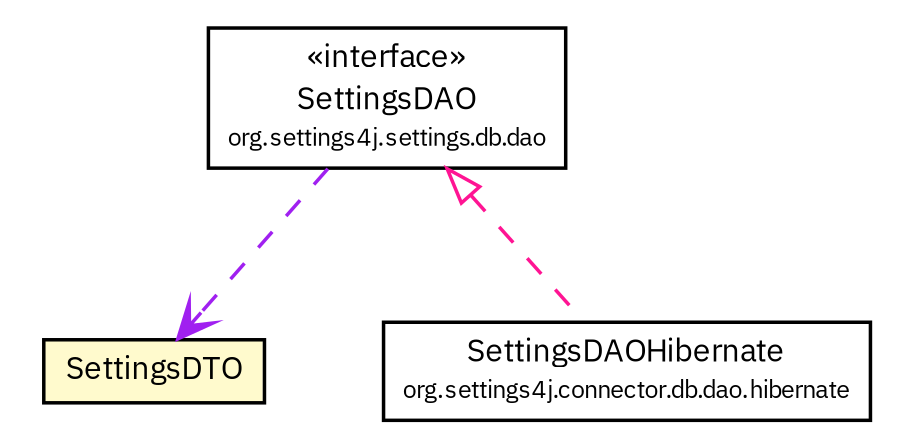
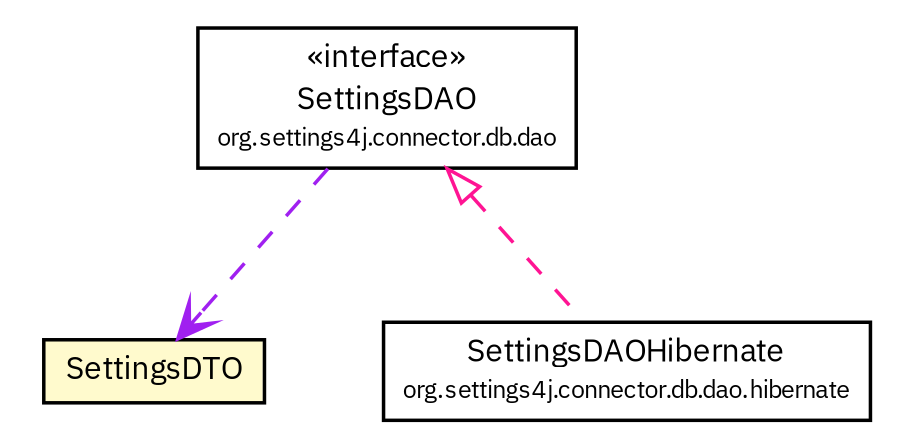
node "SettingsDAO": text "org.settings4j.settings.db.dao" -> "org.settings4j.connector.db.dao"
